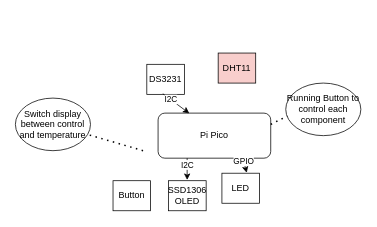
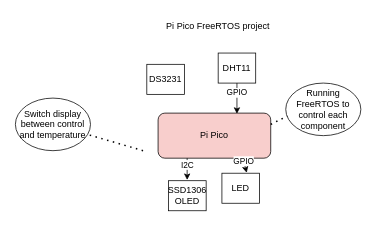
node "Pi Pico FreeRTOS project": added
node "DHT11": fillcolor #f8cecc -> #ffffff
edge "DHT11" -> "Pi Pico": added, label "GPIO"
edge "DS3231" -> "Pi Pico": removed, label "I2C"
node "Running Button to control each component": label "Running Button to control each component" -> "Running FreeRTOS to control each component"
node "Pi Pico": fillcolor #ffffff -> #f8cecc
node "Button": removed
